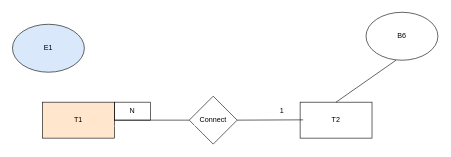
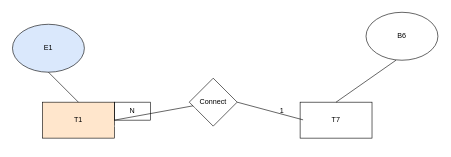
edge "E1" -- "T1": added
node "Connect": moved (213, 120) -> (213, 102)
node "T2": label "T2" -> "T7"
